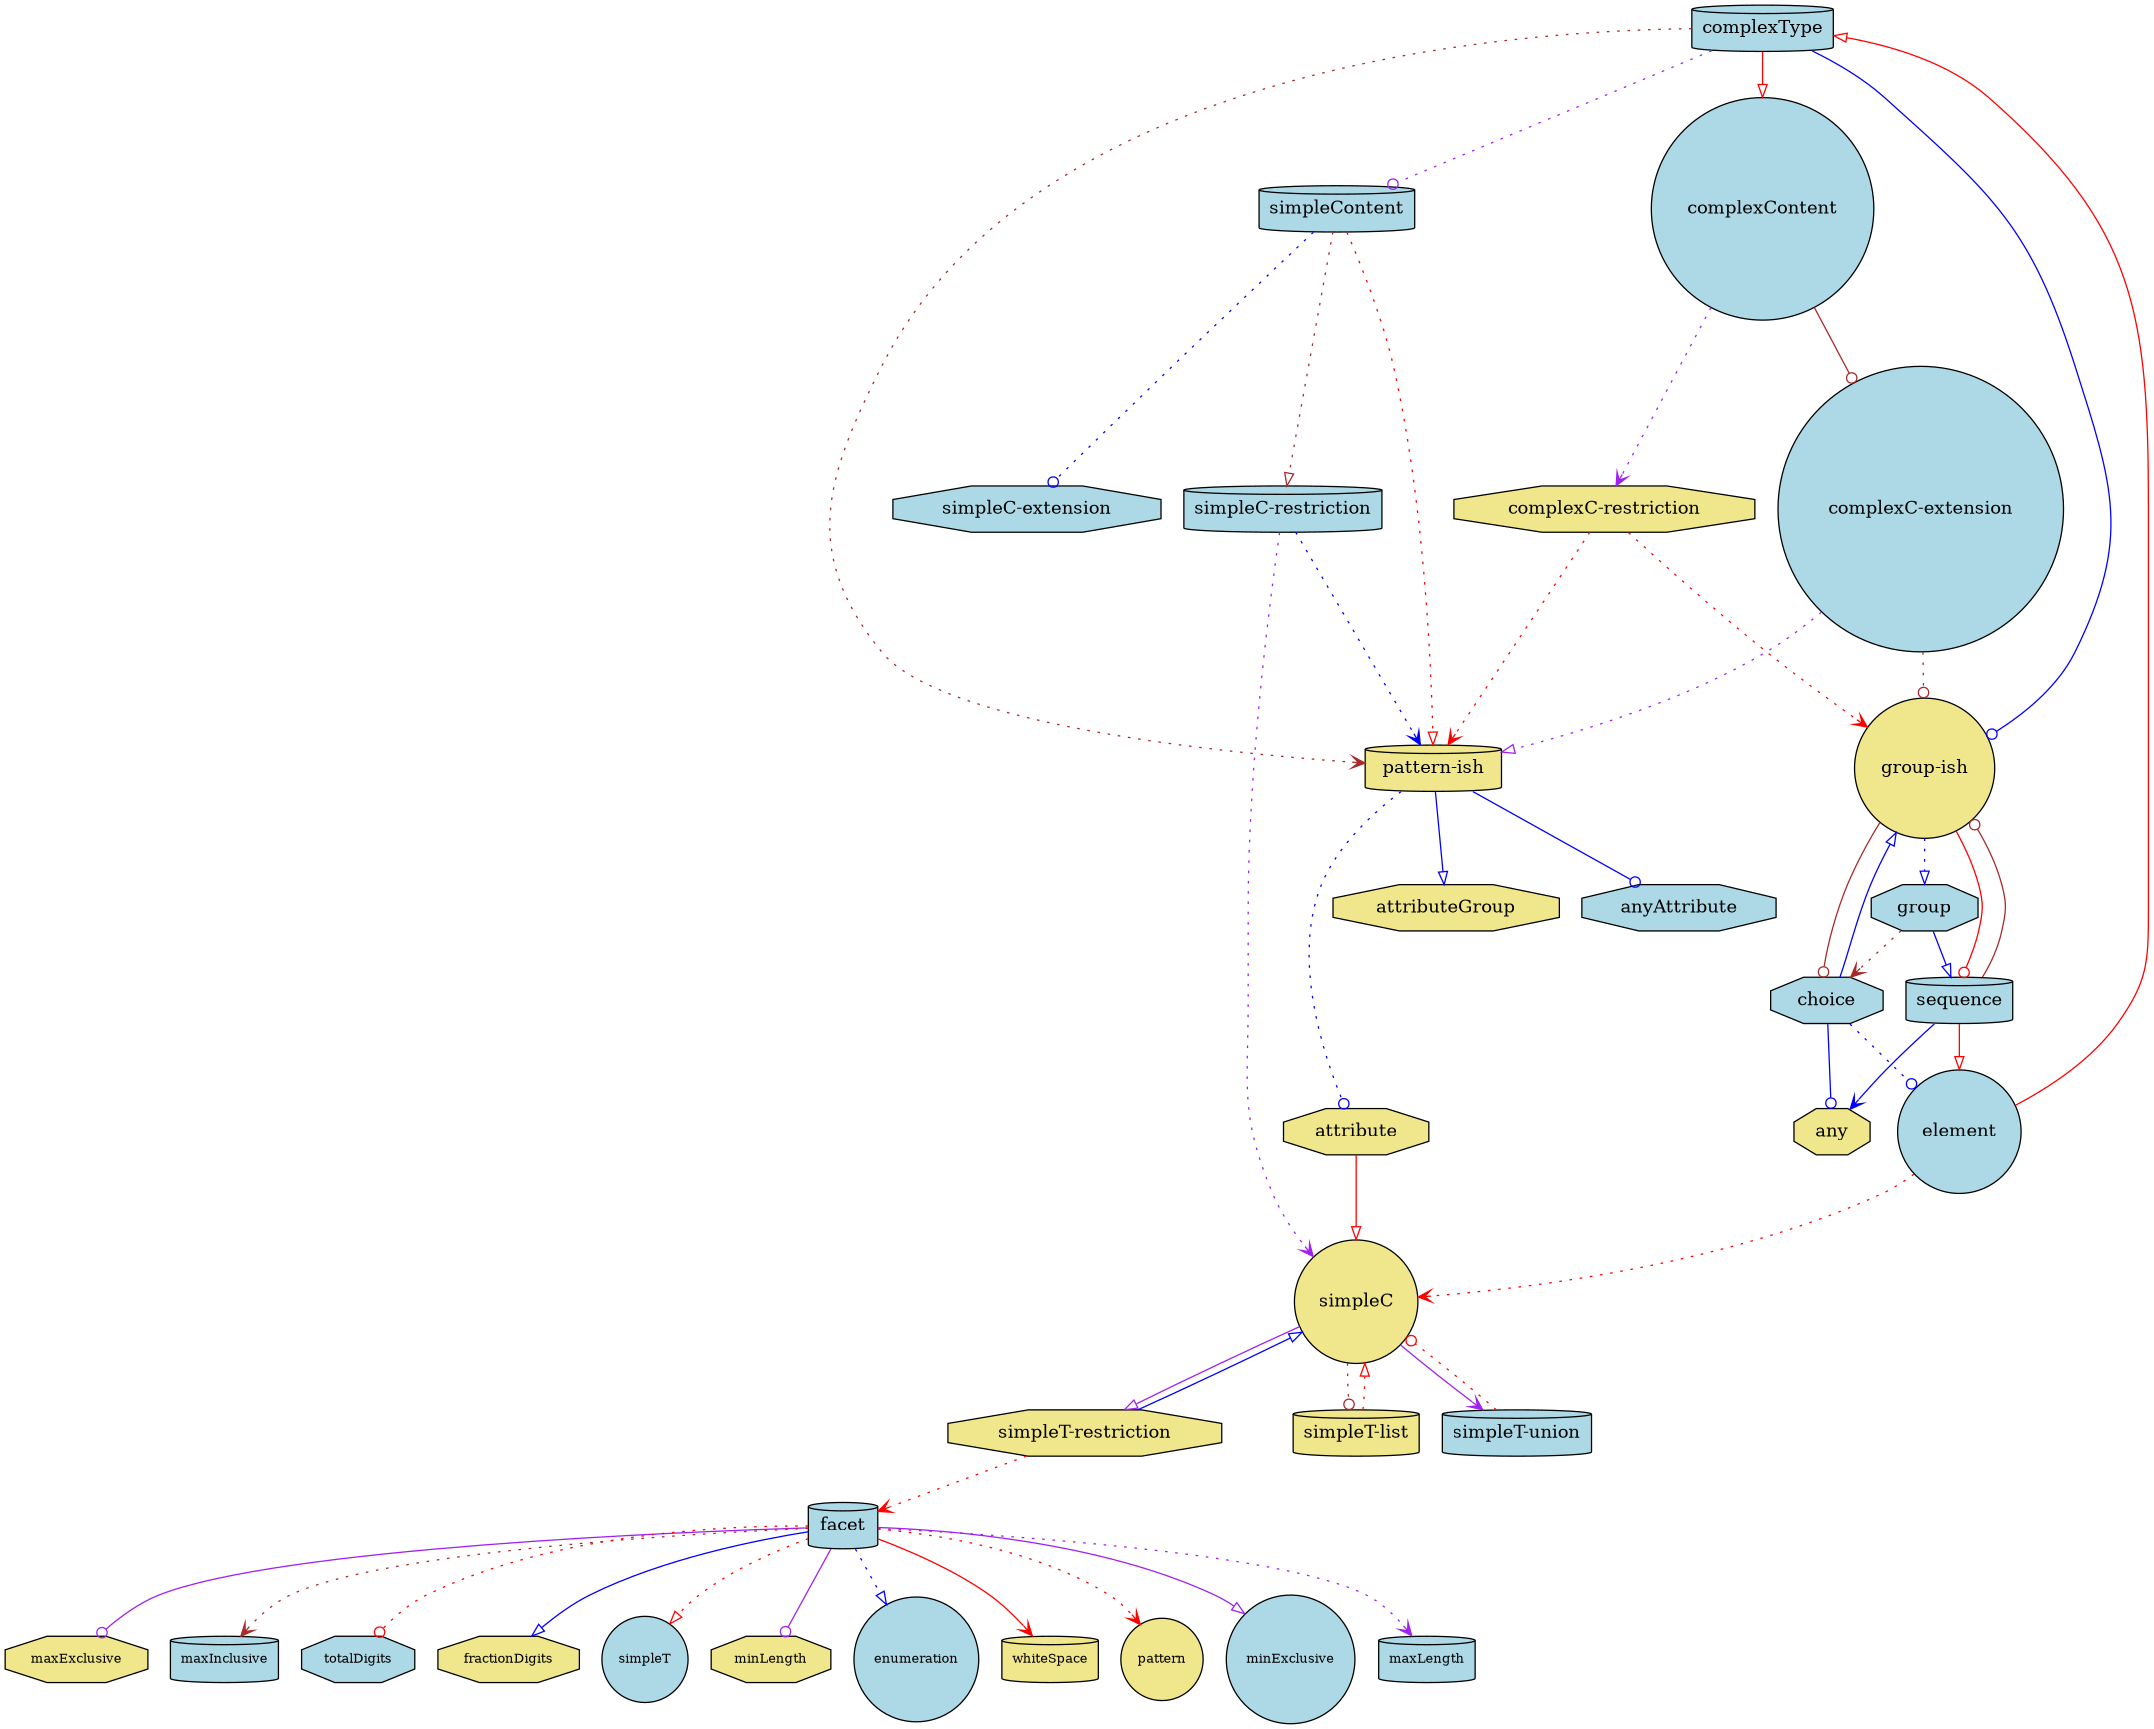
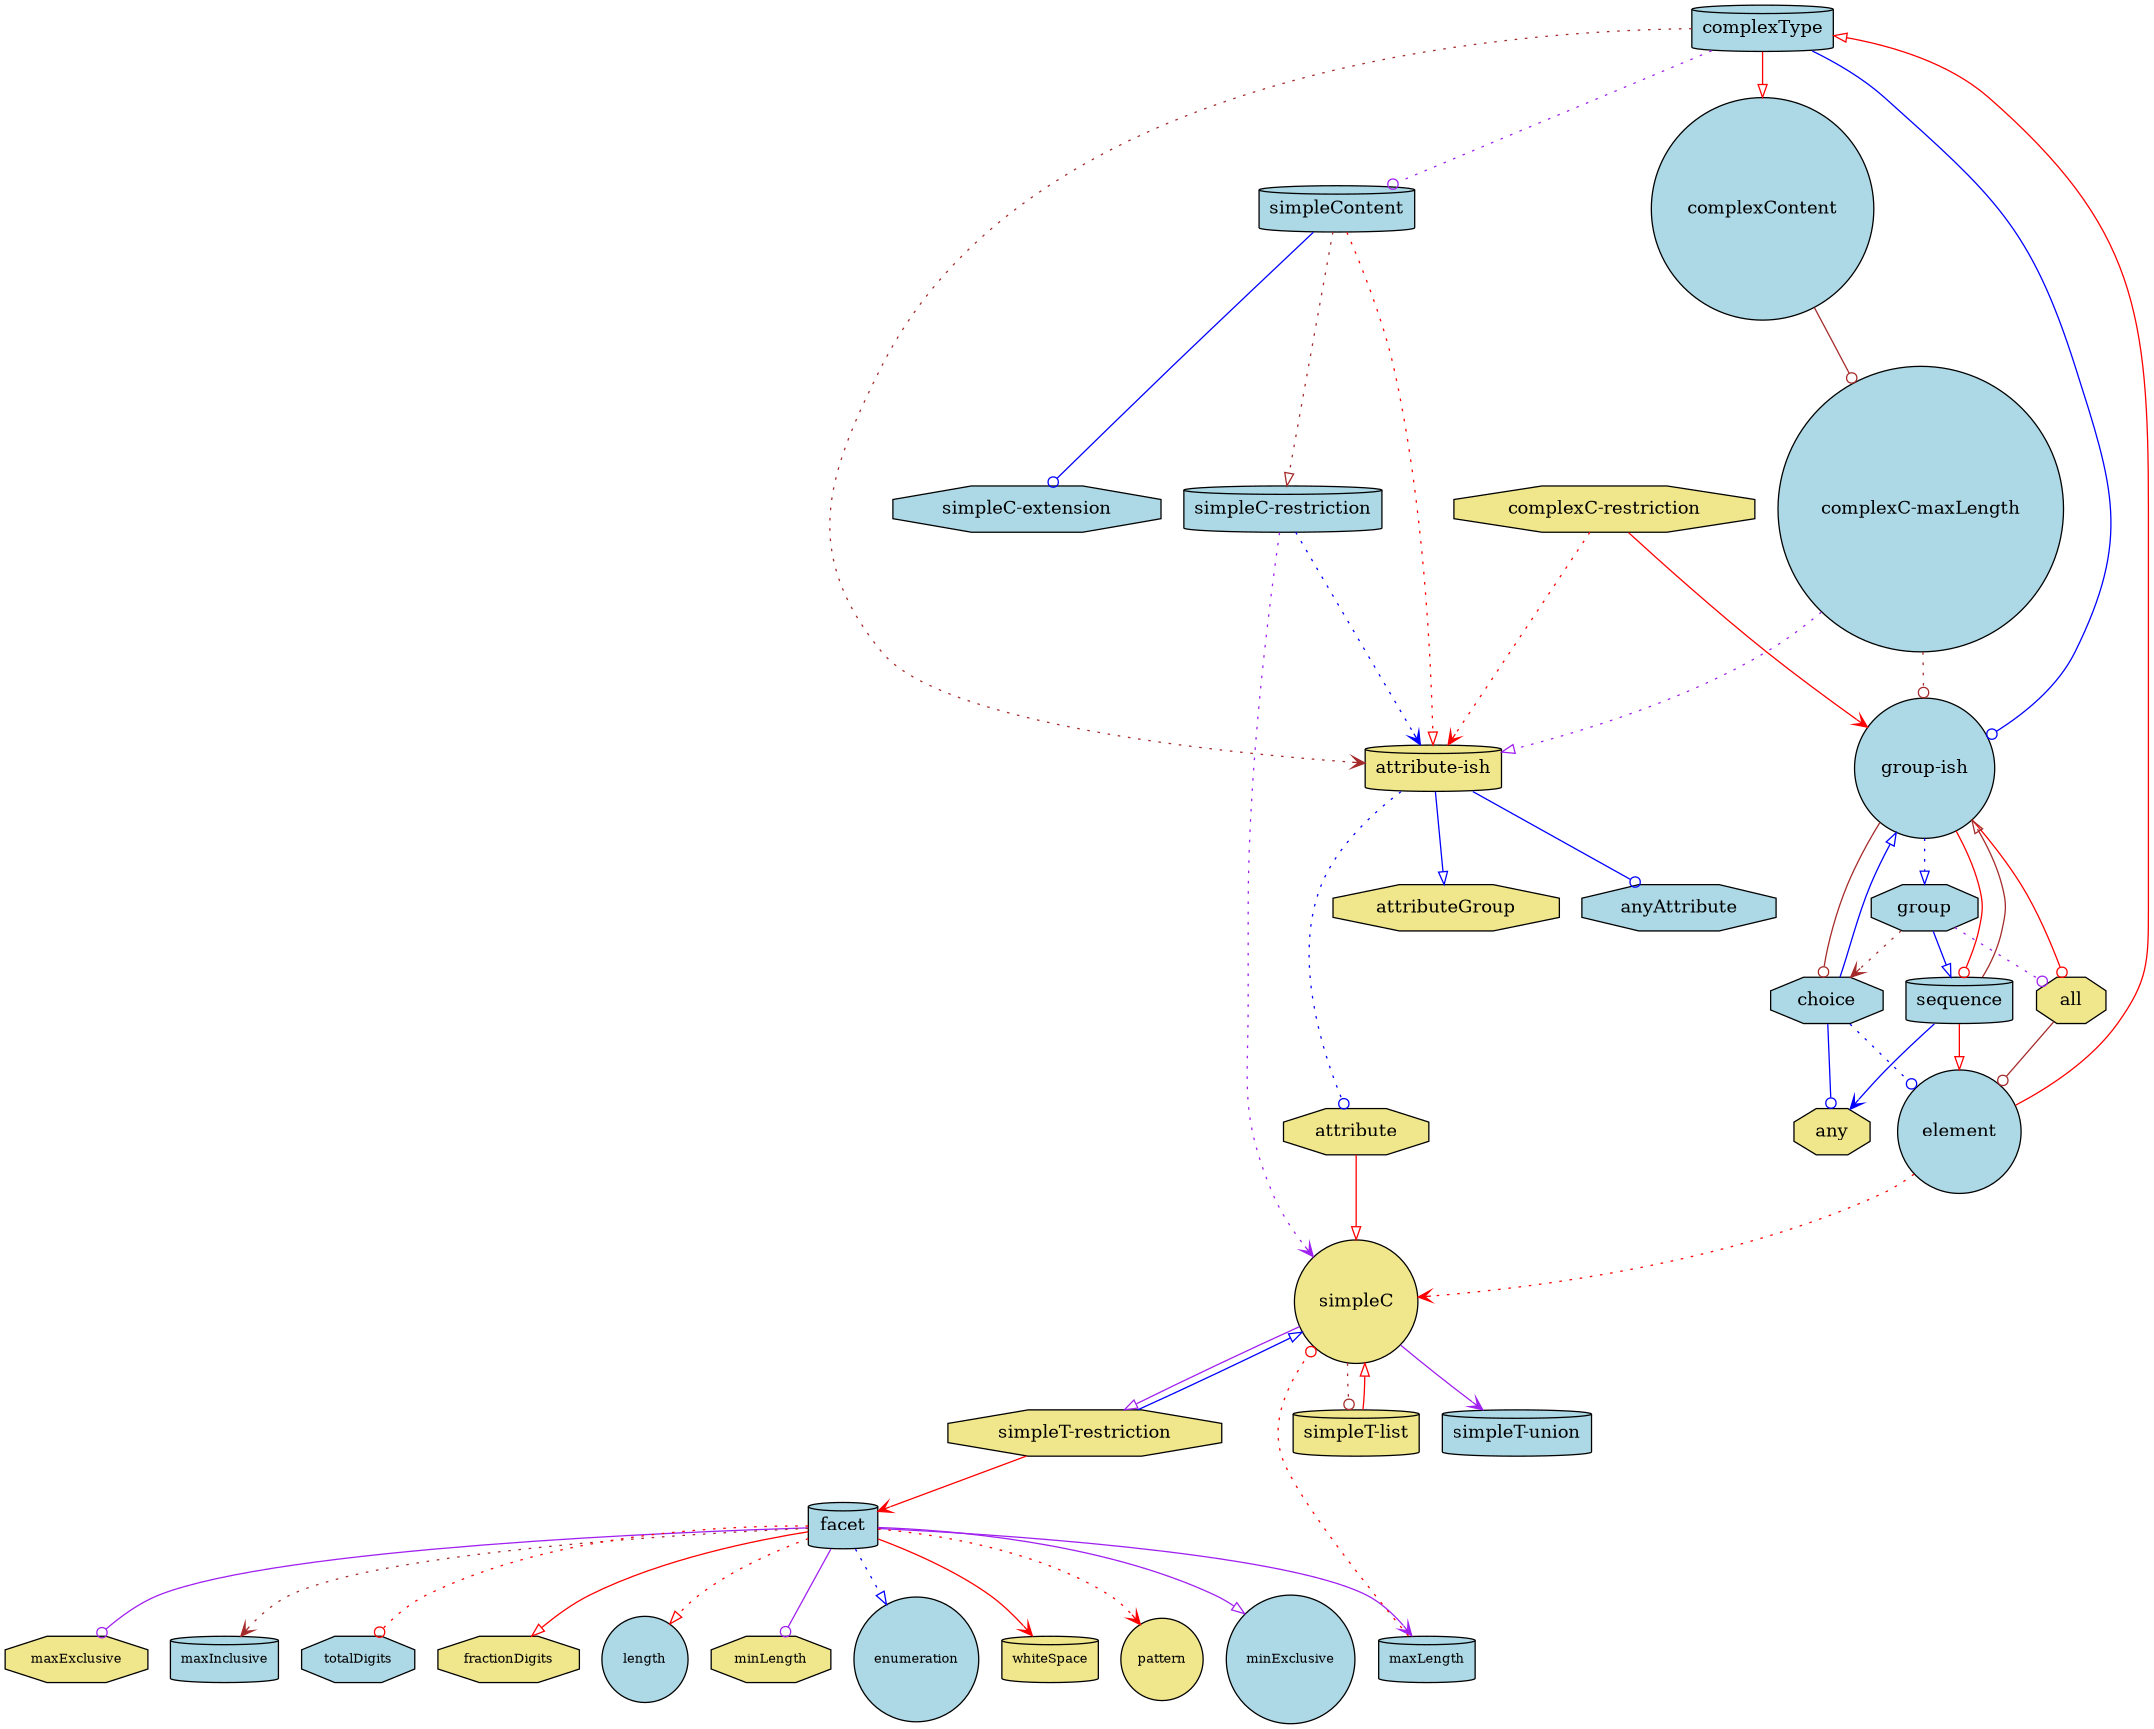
edge "simpleContent" -> "simpleC-extension": style dotted -> solid
edge "complexContent" -> "complexC-restriction": removed
node "complexC-extension": label "complexC-extension" -> "complexC-maxLength"
edge "complexC-restriction" -> "group-ish": style dotted -> solid
node "pattern-ish": label "pattern-ish" -> "attribute-ish"
node "group-ish": fillcolor khaki -> lightblue
edge "sequence" -> "group-ish": arrowhead odot -> onormal
node "all": added
edge "simpleT-union" -> "simpleC": now "maxLength" -> "simpleC"
edge "simpleT-list" -> "simpleC": style dotted -> solid
edge "simpleT-restriction" -> "facet": style dotted -> solid
edge "facet" -> "maxLength": style dotted -> solid
edge "facet" -> "fractionDigits": color blue -> red
node "simpleT": label "simpleT" -> "length"
